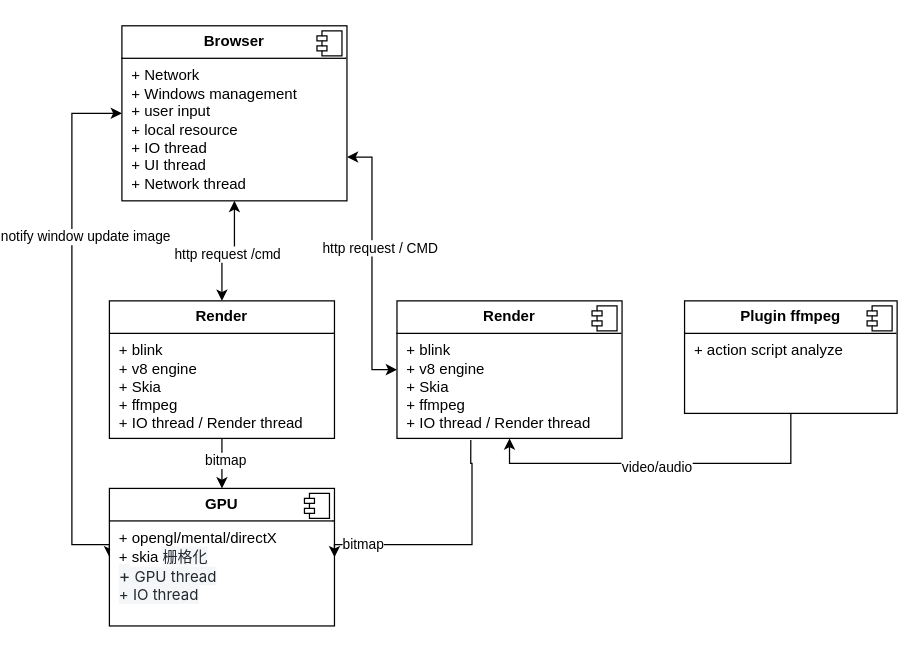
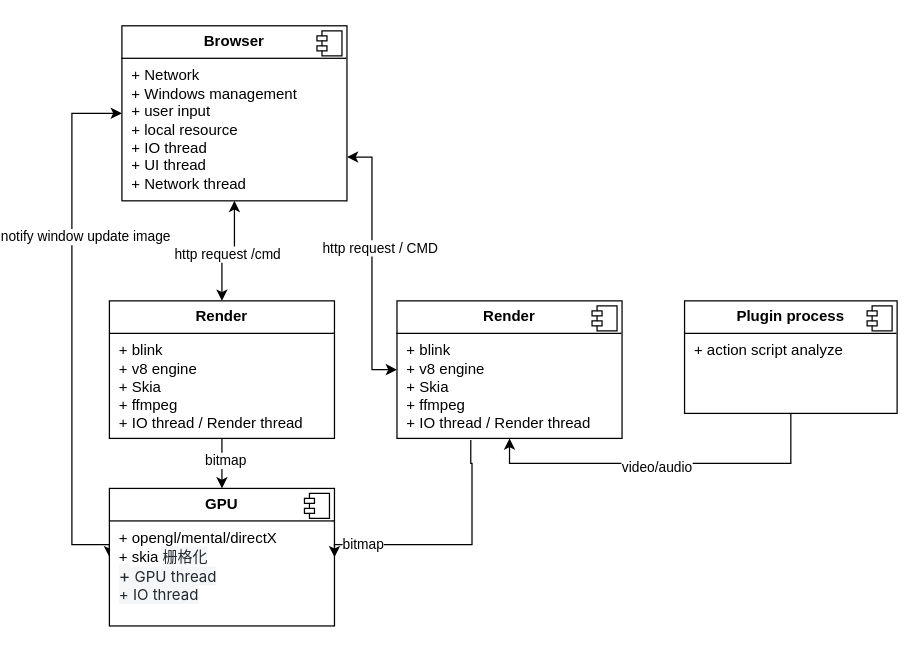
node "Plugin ffmpeg + action script analyze": label "Plugin ffmpeg + action script analyze" -> "Plugin process + action script analyze"
